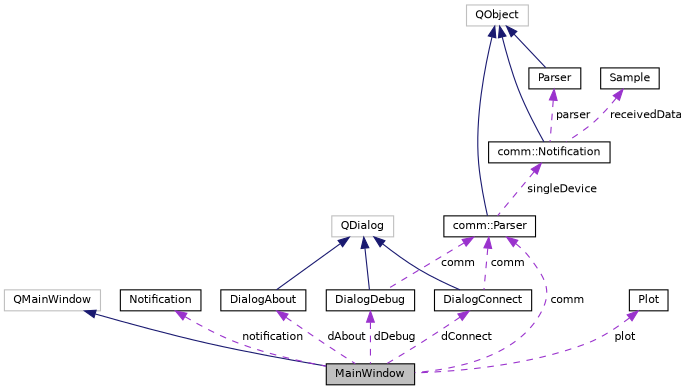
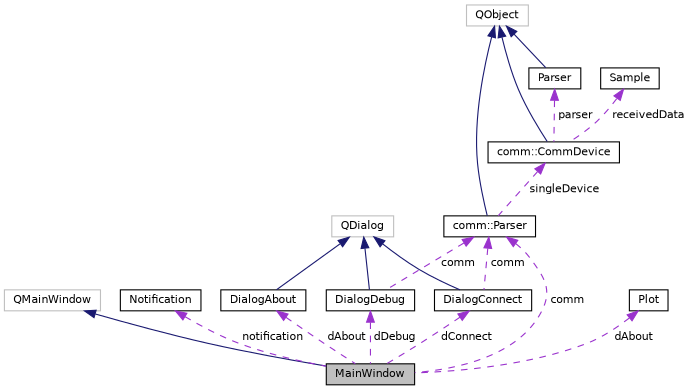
node "comm::Notification": label "comm::Notification" -> "comm::CommDevice"
edge "MainWindow" -> "Plot": label " plot" -> " dAbout"
